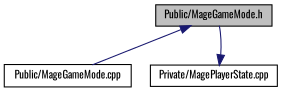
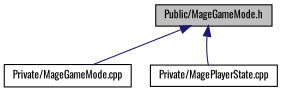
edge "Public/MageGameMode.h" -> "Private/MagePlayerState.cpp": reversed
node "Public/MageGameMode.cpp": label "Public/MageGameMode.cpp" -> "Private/MageGameMode.cpp"
